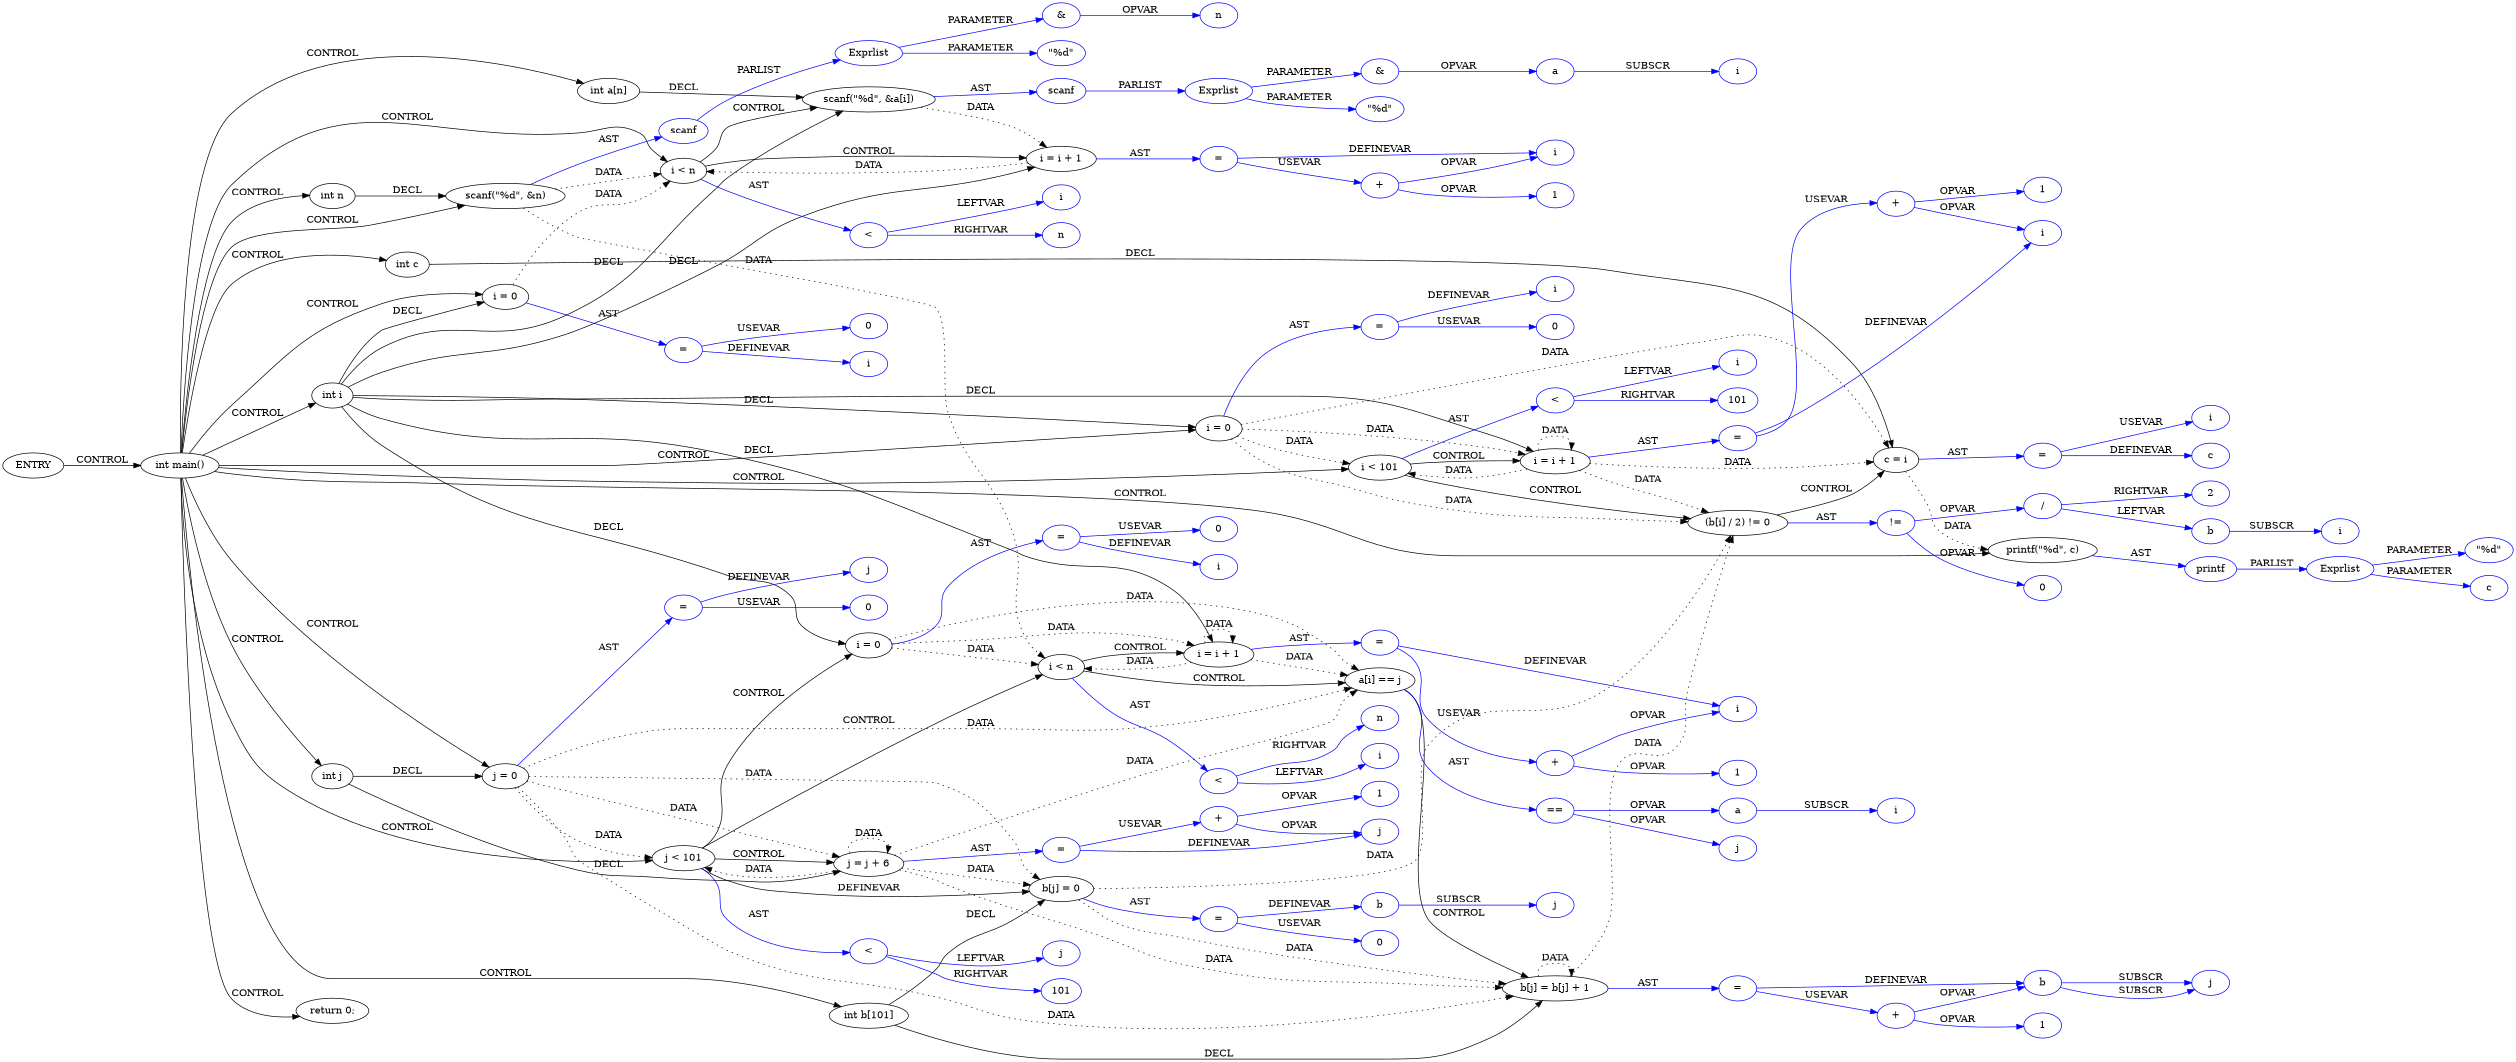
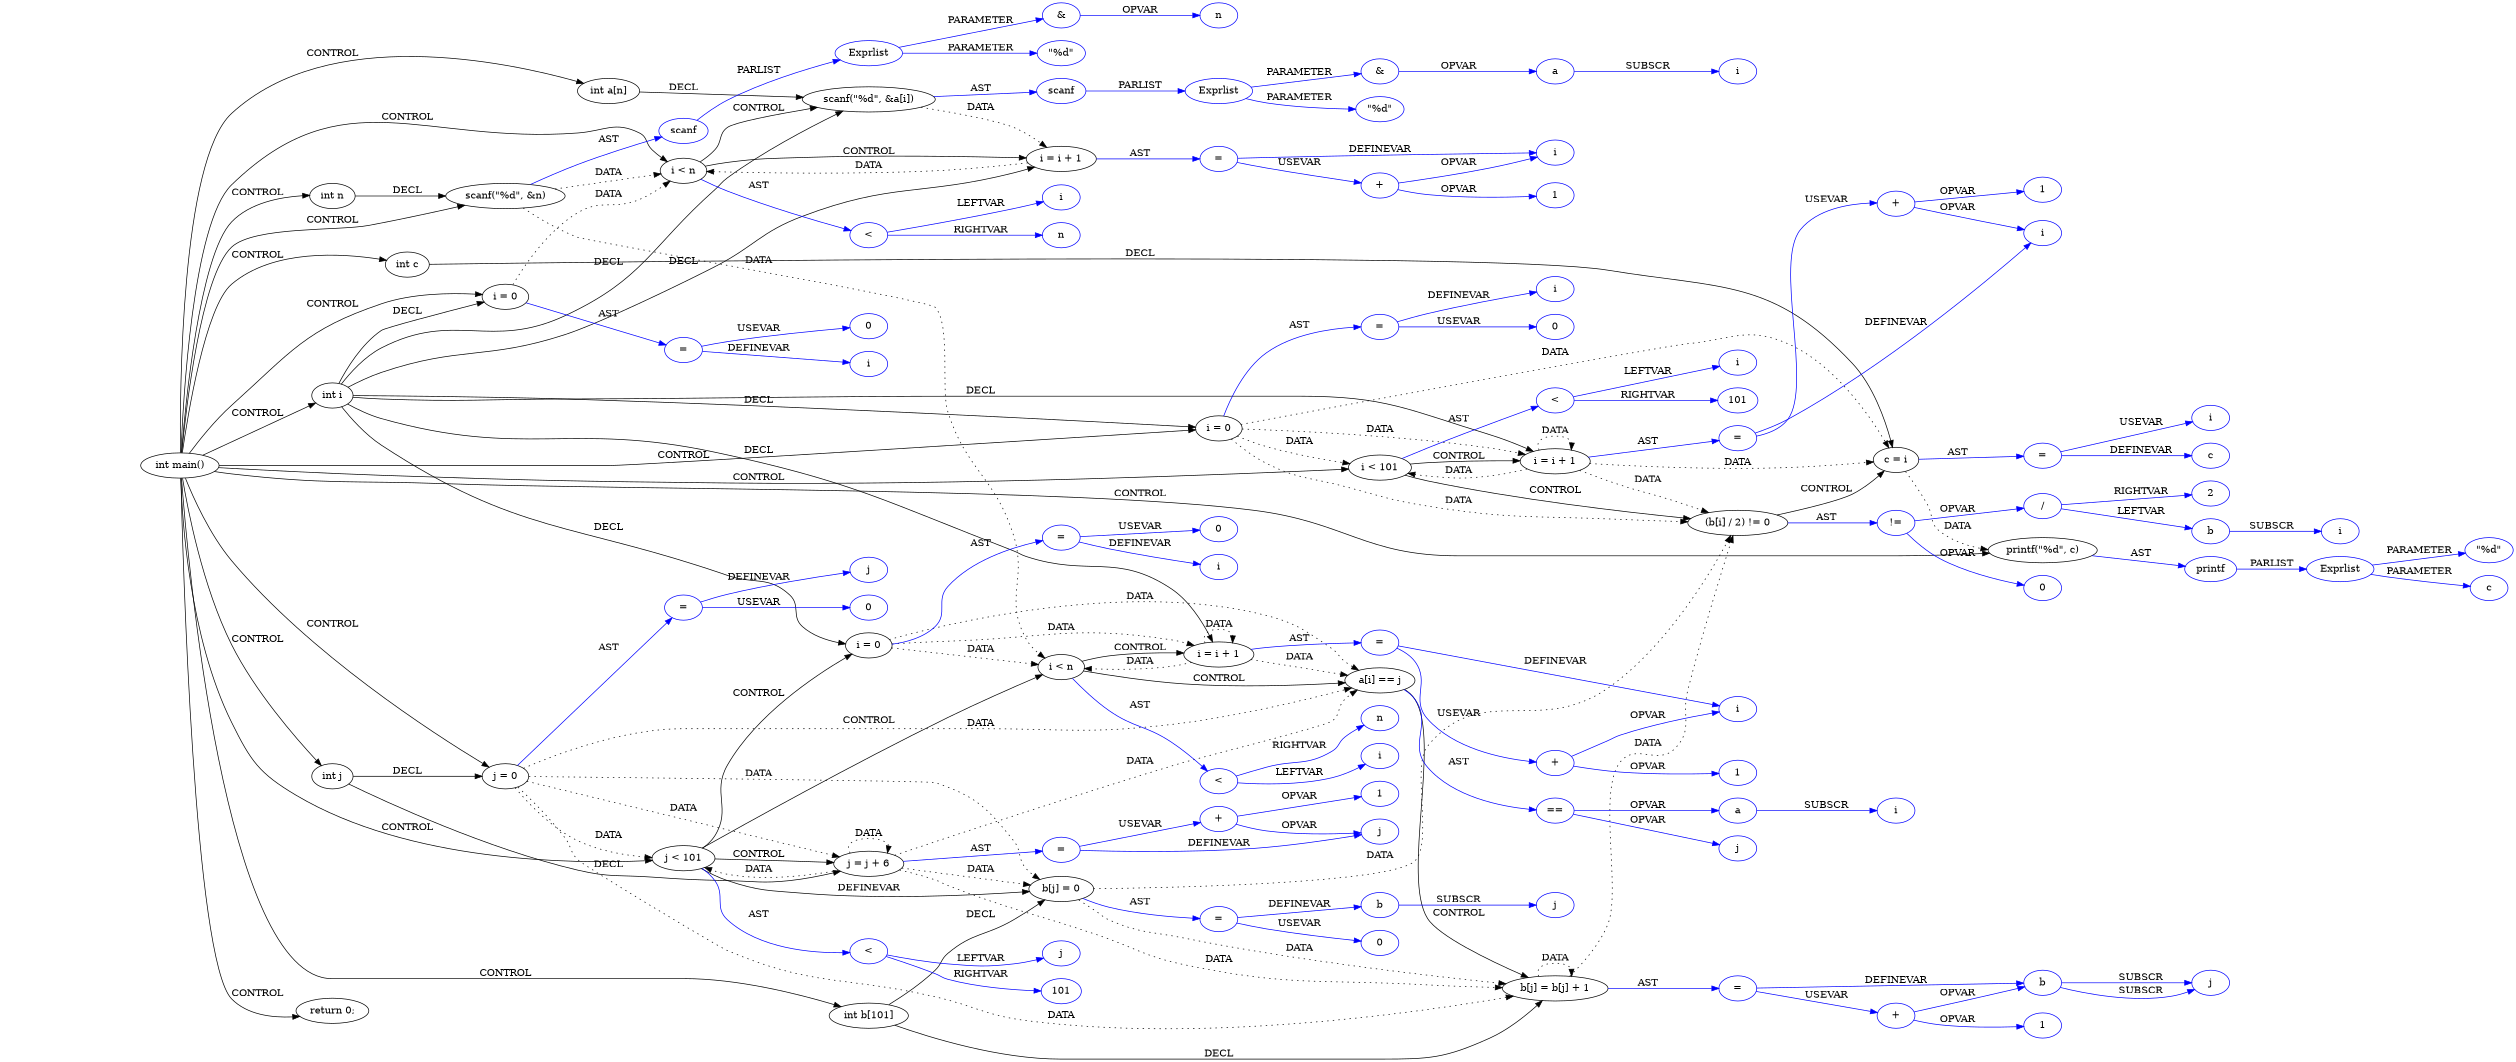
node "ENTRY": removed
